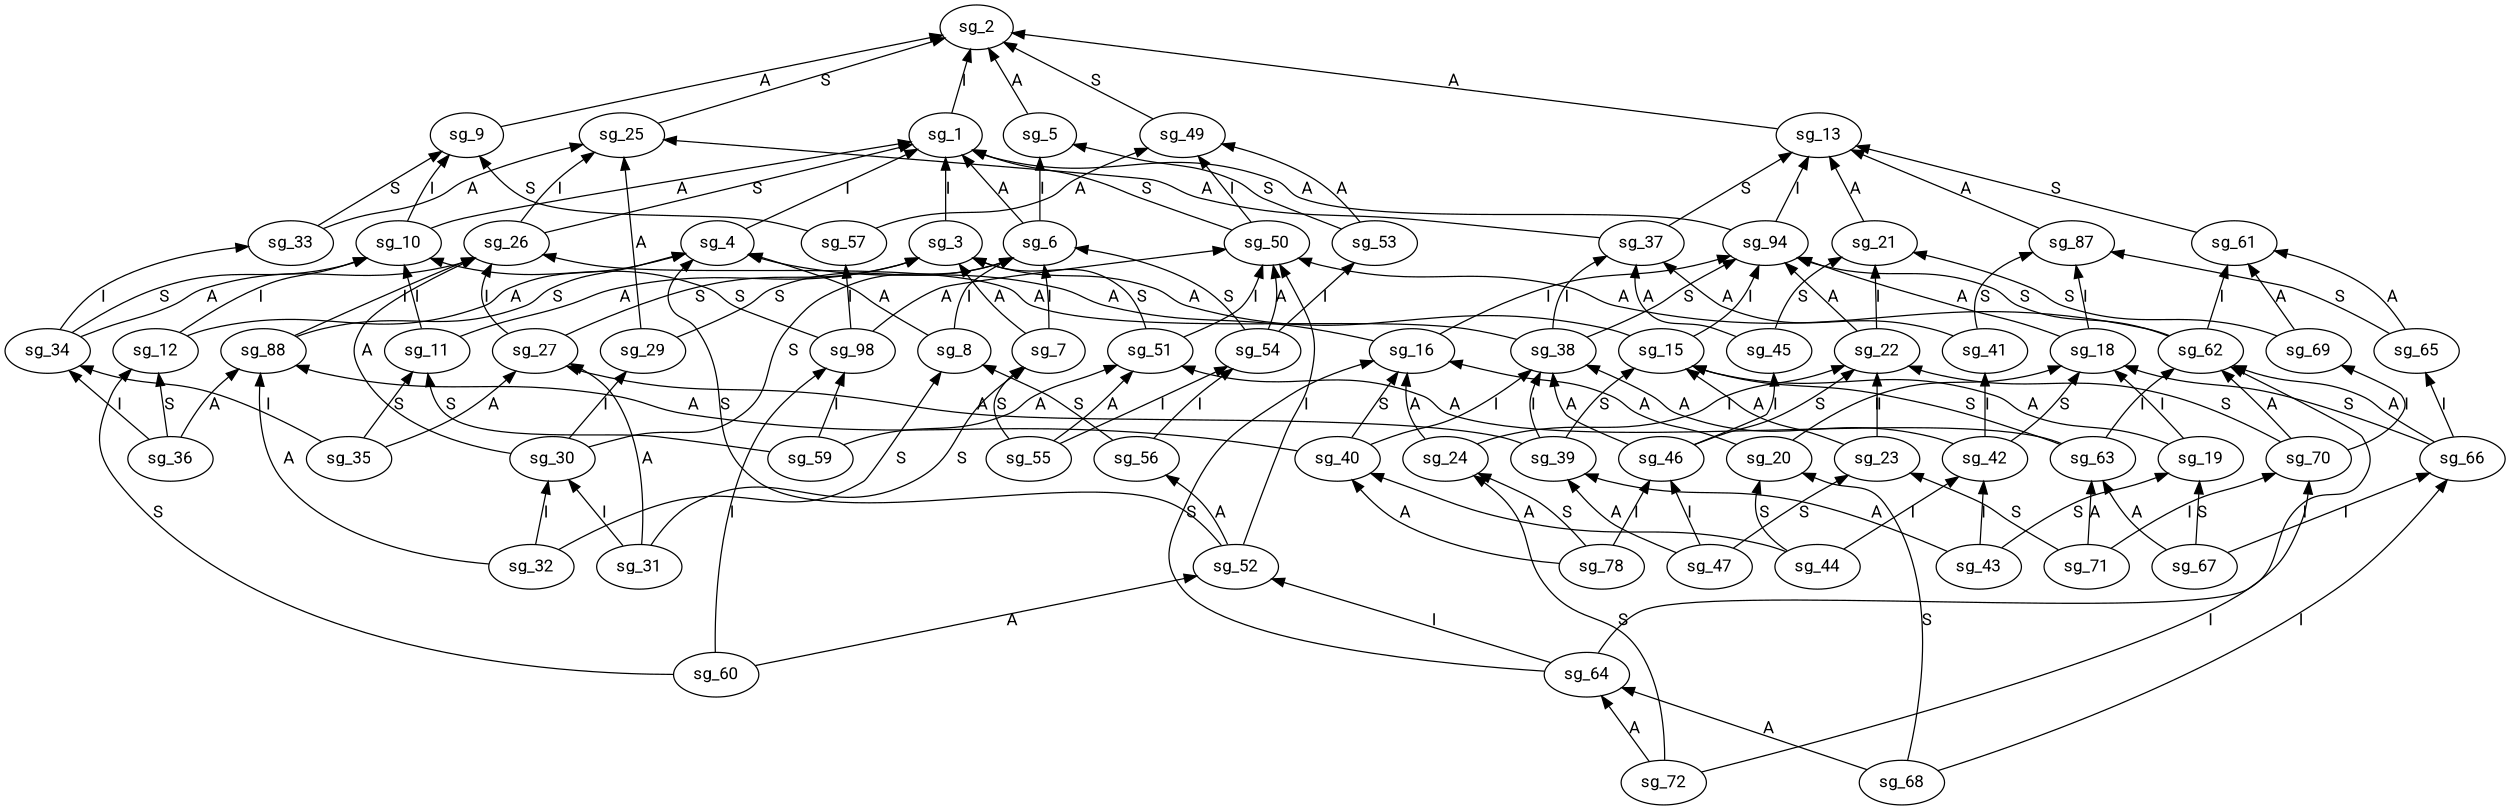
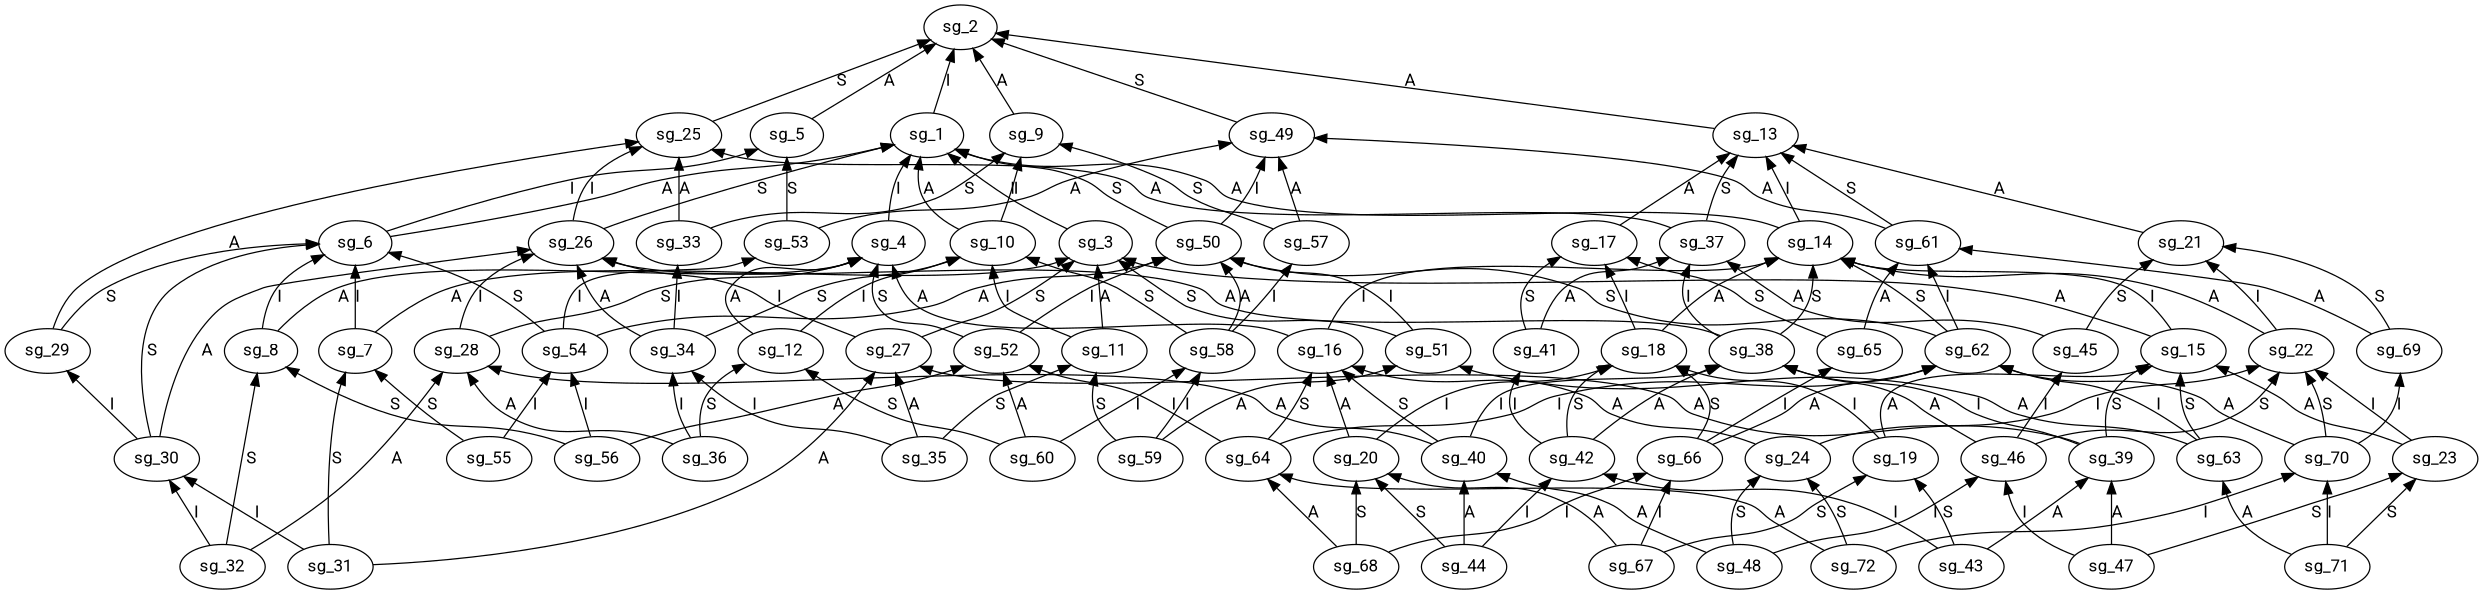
edge "sg_61" -> "sg_49": added, label "A"
node "sg_94": label "sg_94" -> "sg_14"
node "sg_87": label "sg_87" -> "sg_17"
edge "sg_62" -> "sg_50": label "A" -> "S"
node "sg_88": label "sg_88" -> "sg_28"
node "sg_98": label "sg_98" -> "sg_58"
edge "sg_55" -> "sg_51": removed, label "A"
edge "sg_52" -> "sg_56": reversed
edge "sg_67" -> "sg_63": now "sg_67" -> "sg_20"
node "sg_78": label "sg_78" -> "sg_48"
